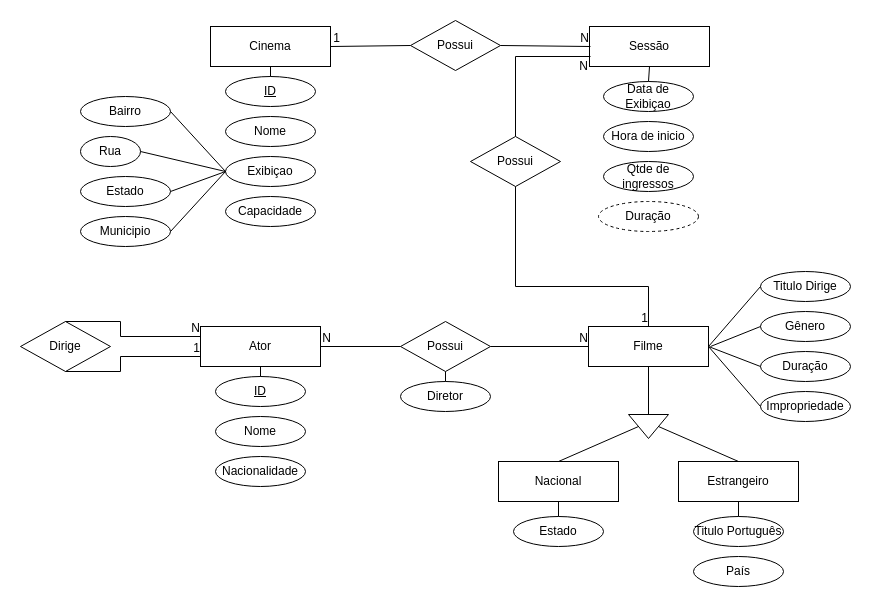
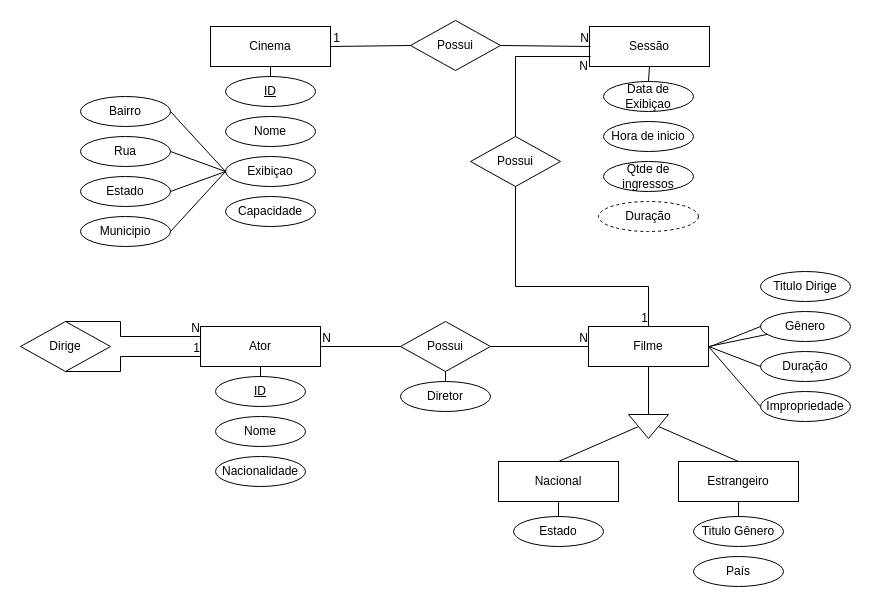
node "Rua": size 60x30 -> 90x30
edge "Titulo Dirige" -- "Filme": now "Gênero" -- "Filme"
node "Titulo Português": label "Titulo Português" -> "Titulo Gênero"
